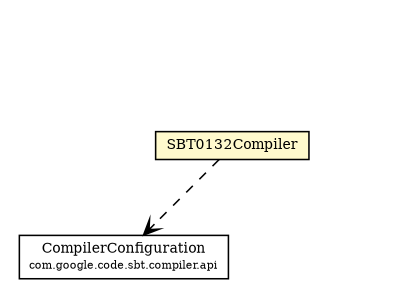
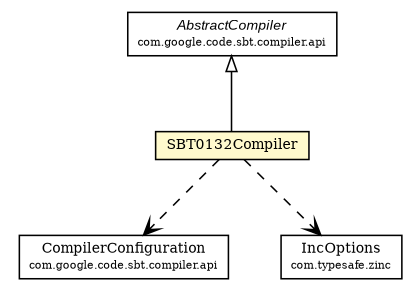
node "AbstractCompiler": added
node "IncOptions": added
